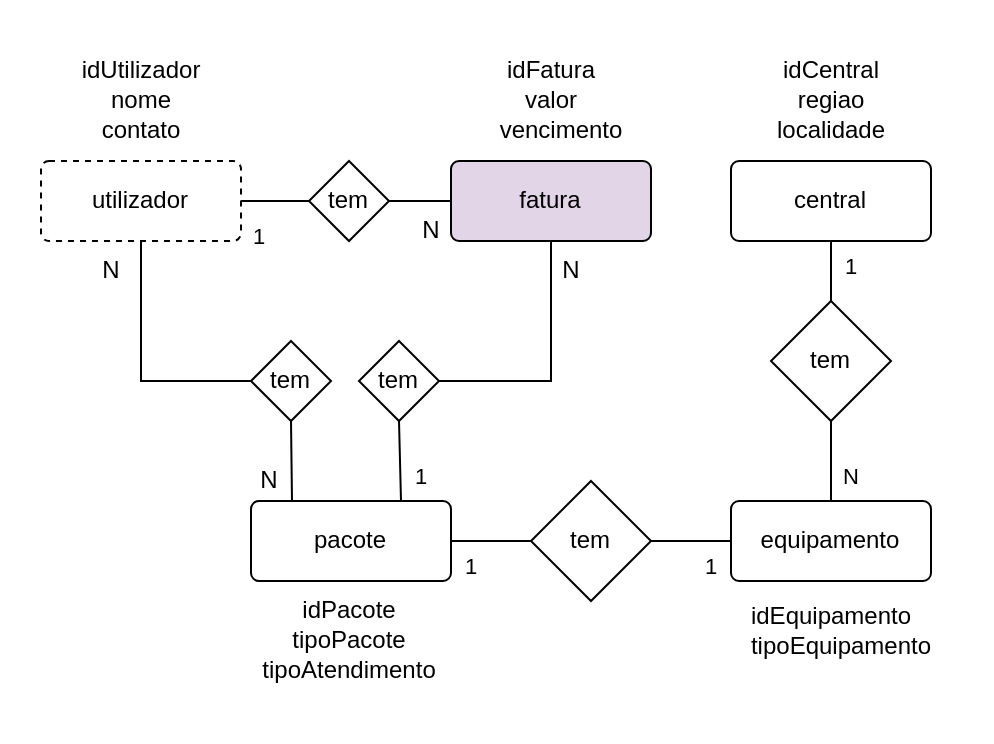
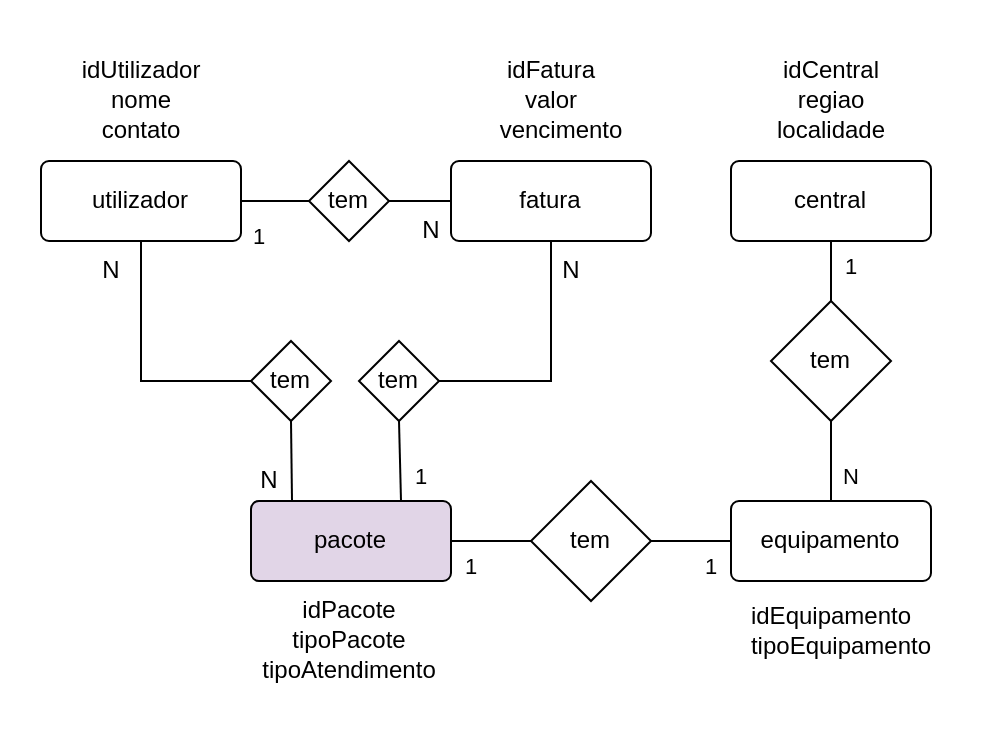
node "utilizador": style dashed -> solid
node "fatura": fillcolor #e1d5e7 -> #ffffff
node "pacote": fillcolor #ffffff -> #e1d5e7
